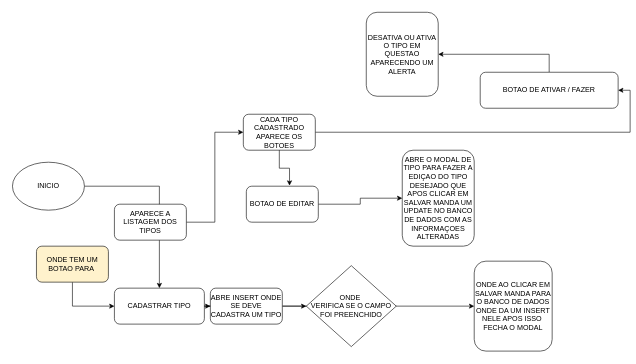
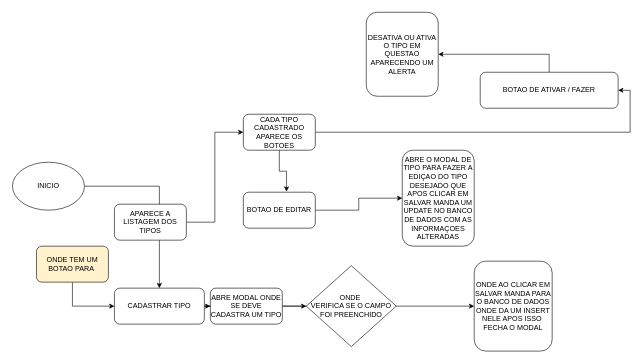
node "BOTAO DE EDITAR": moved (282, 204) -> (279, 210)
node "ABRE INSERT ONDE SE DEVE CADASTRA UM TIPO": label "ABRE INSERT ONDE SE DEVE CADASTRA UM TIPO" -> "ABRE MODAL ONDE SE DEVE CADASTRA UM TIPO"
